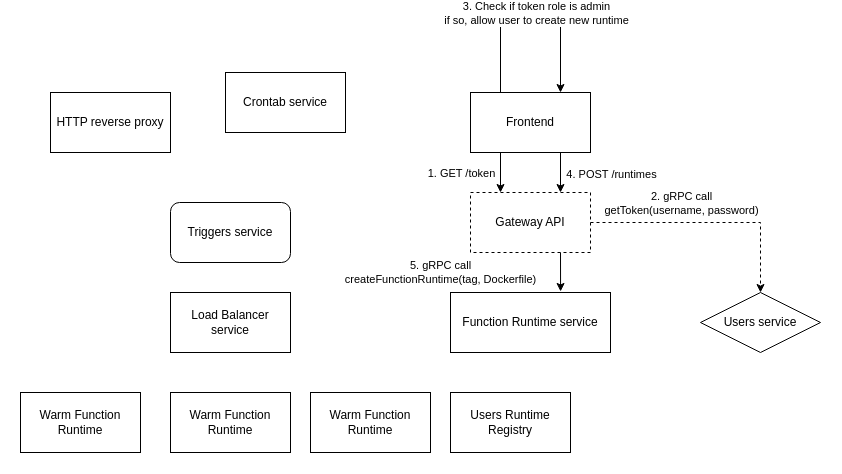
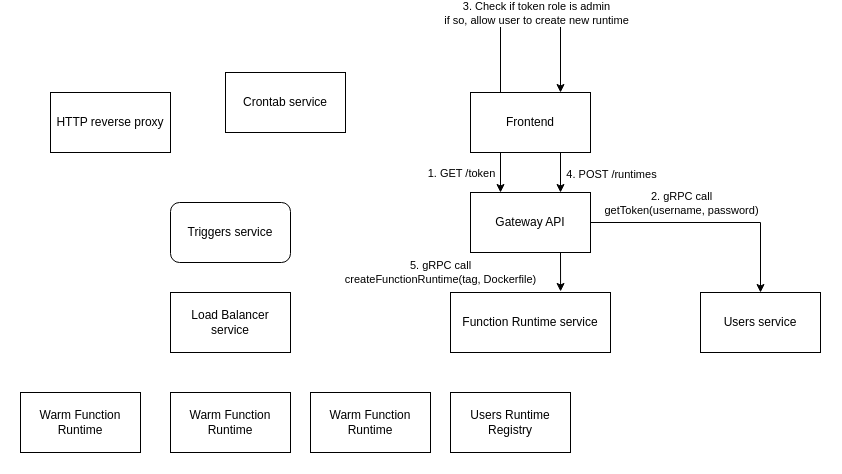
node "Gateway API": style dashed -> solid
edge "Gateway API" -> "Users service": style dashed -> solid
node "Users service": shape diamond -> rectangle
